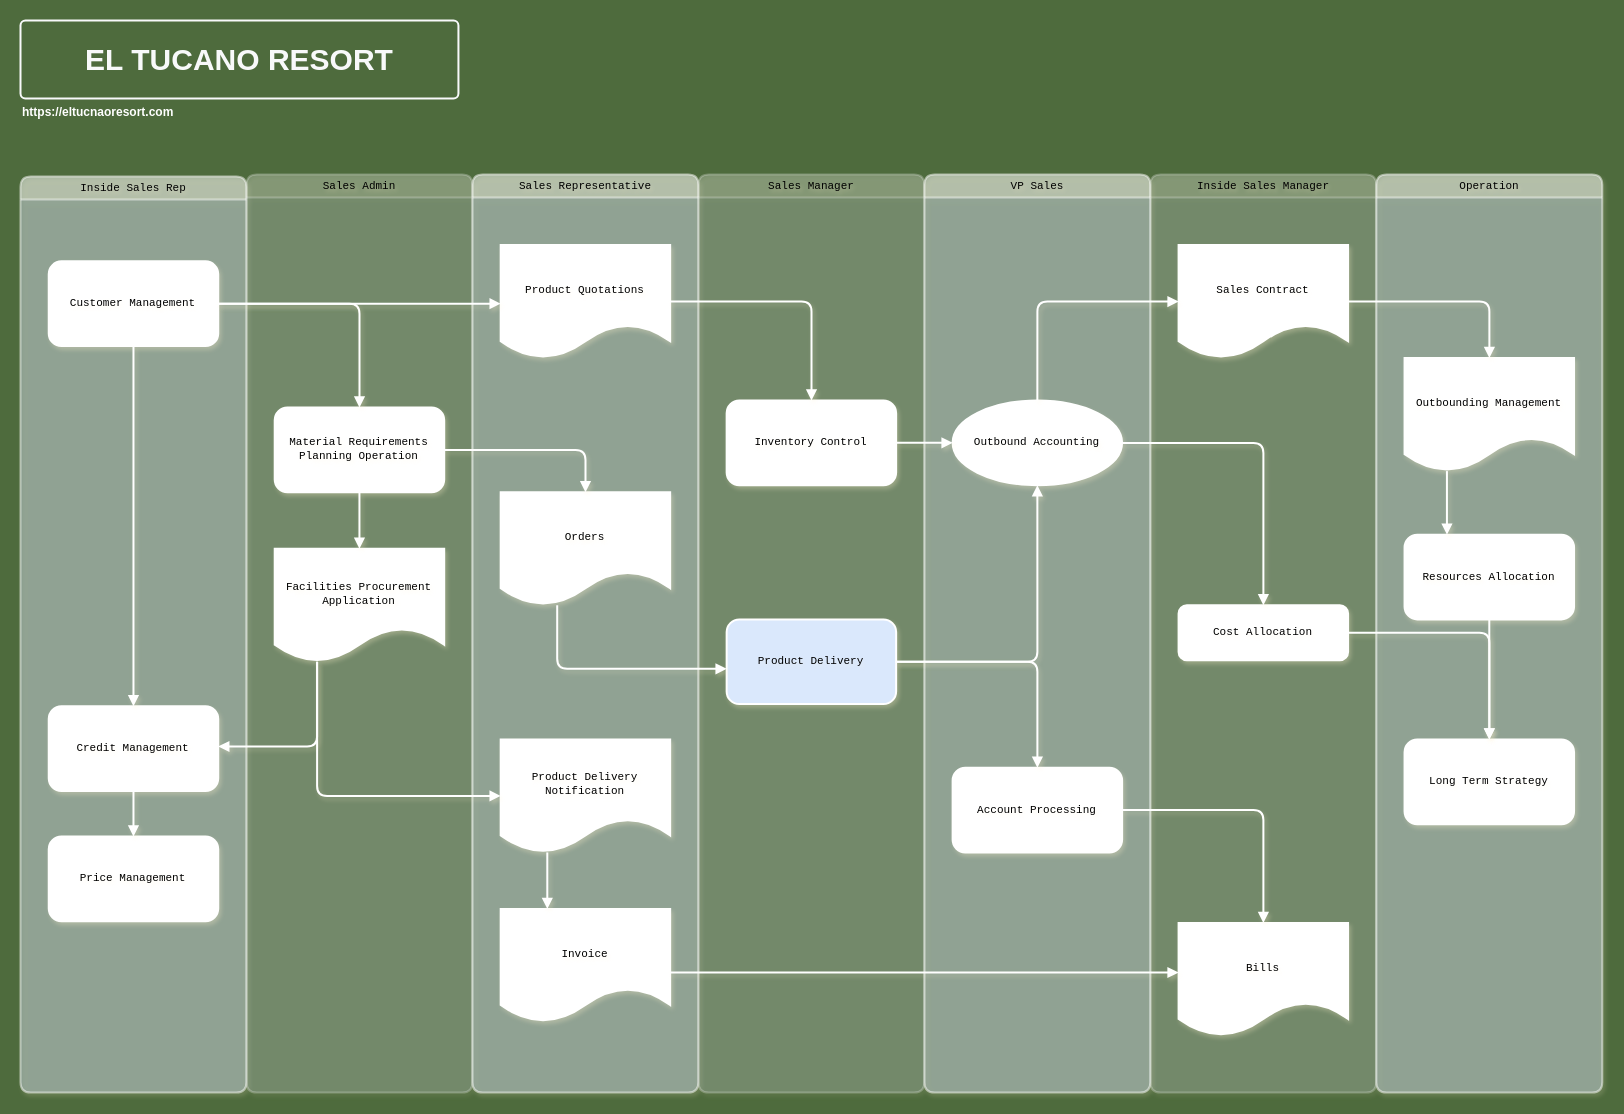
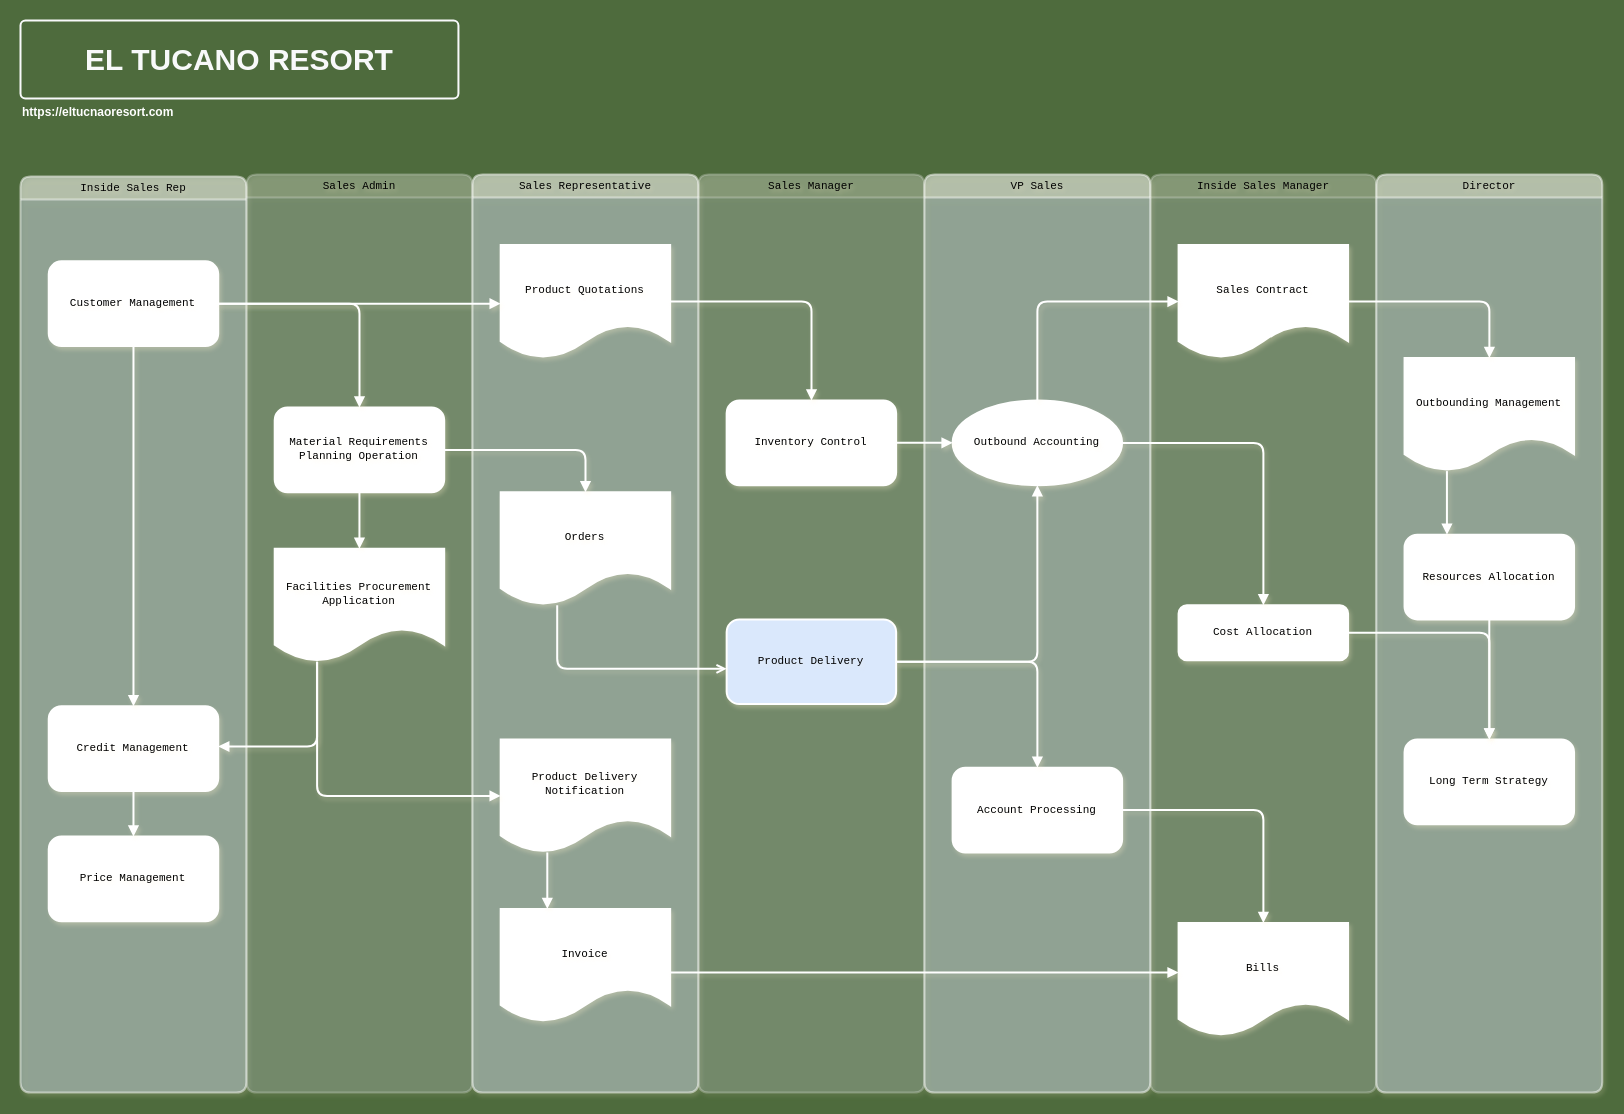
node "Operation": label "Operation" -> "Director"
edge "Orders" -> "Product Delivery": arrowhead block -> open
